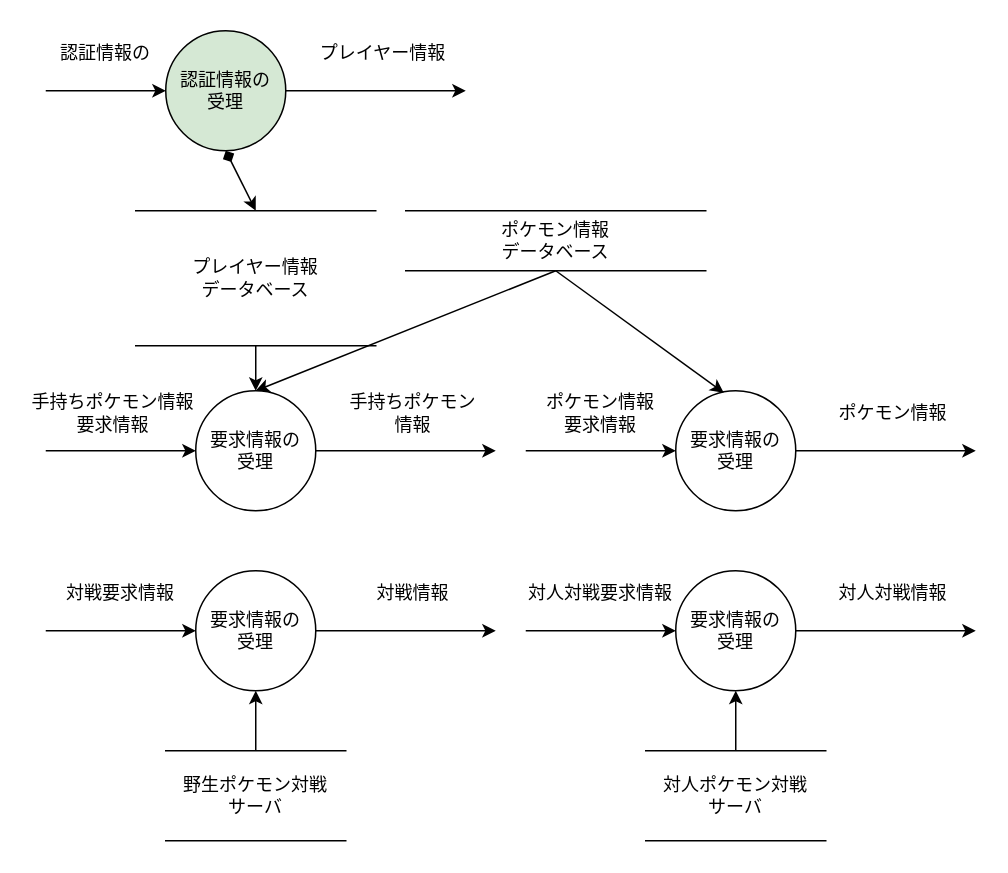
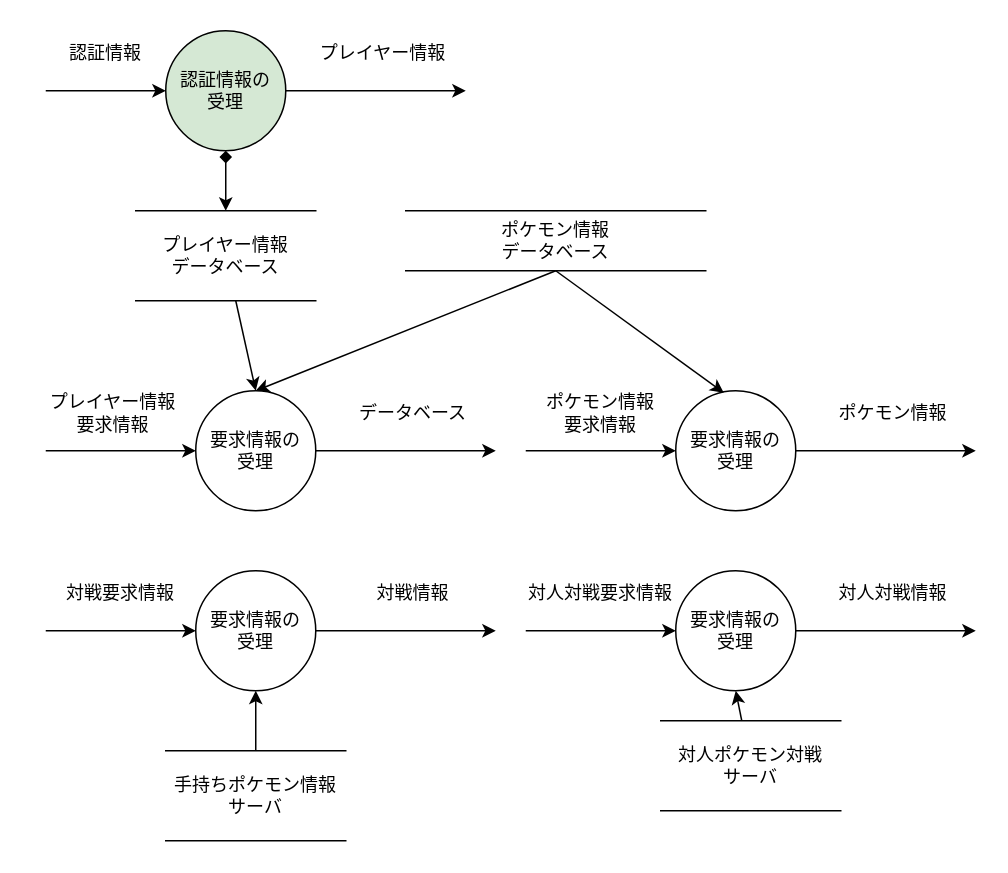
node "認証情報の": label "認証情報の" -> "認証情報"
node "プレイヤー情報 データベース": size 240x135 -> 180x90
node "手持ちポケモン情報 要求情報": label "手持ちポケモン情報 要求情報" -> "プレイヤー情報 要求情報"
node "手持ちポケモン情報": label "手持ちポケモン情報" -> "データベース"
node "野生ポケモン対戦 サーバ": label "野生ポケモン対戦 サーバ" -> "手持ちポケモン情報 サーバ"
node "対人ポケモン対戦 サーバ": moved (736, 796) -> (751, 766)
